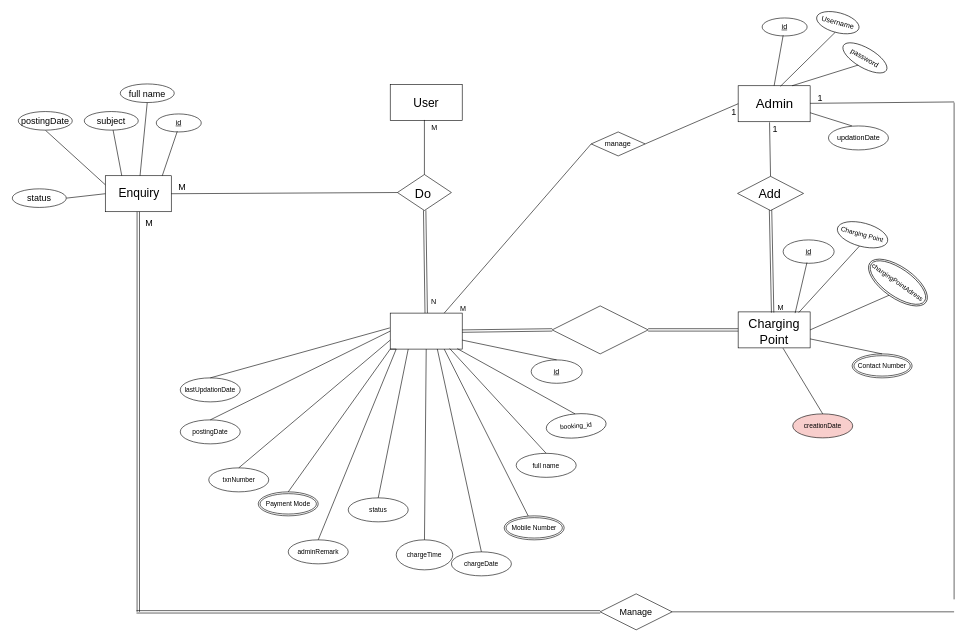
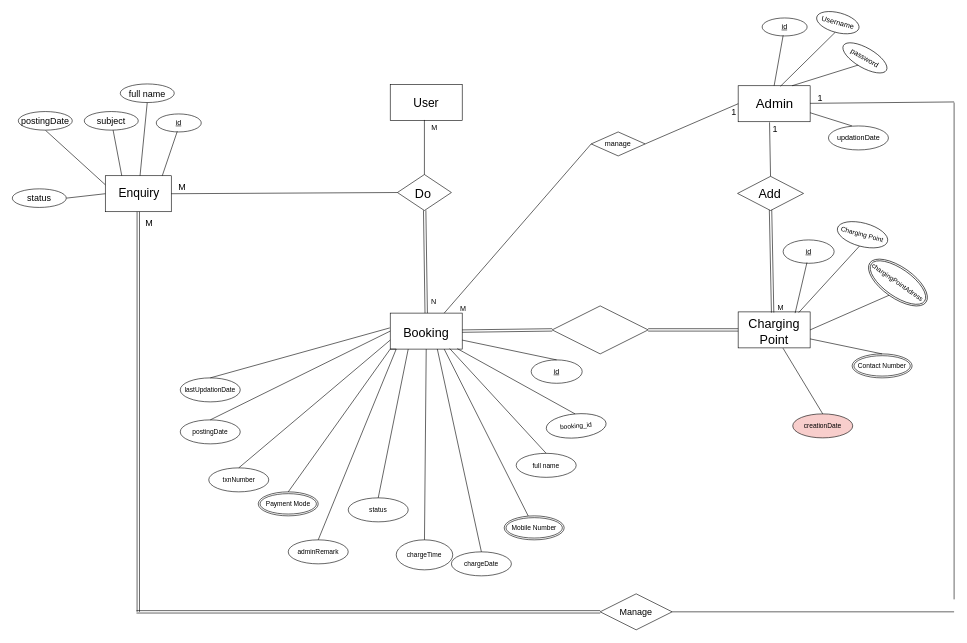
node "Booking": added
